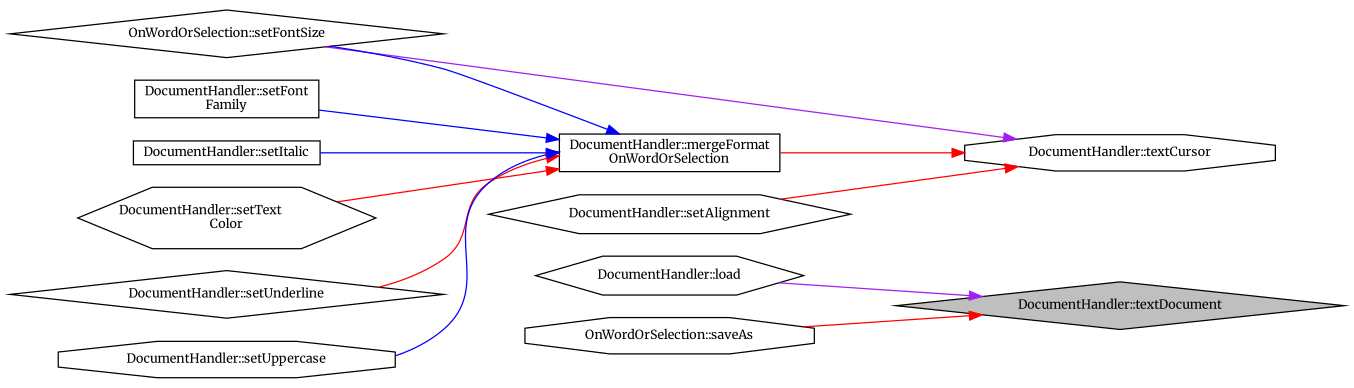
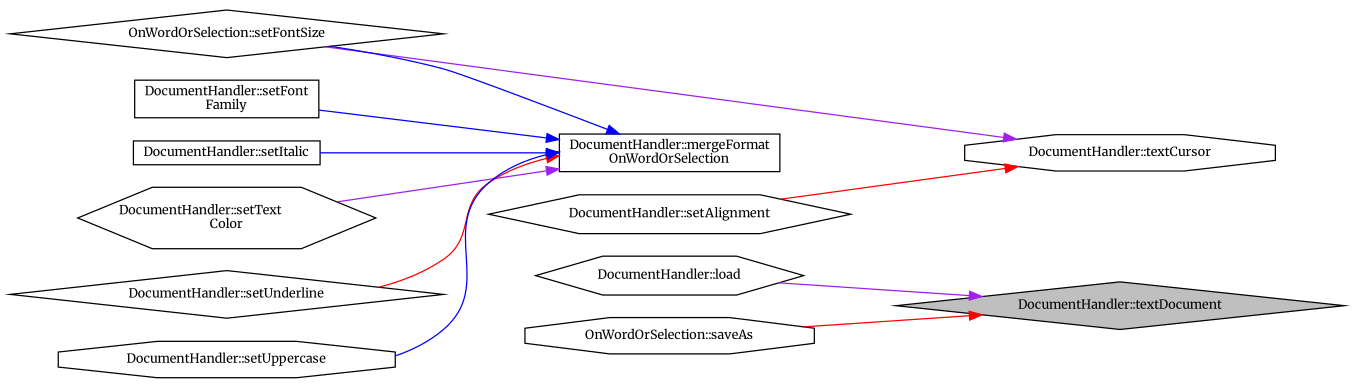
edge "DocumentHandler::mergeFormat OnWordOrSelection" -> "DocumentHandler::textCursor": removed
edge "DocumentHandler::setText Color" -> "DocumentHandler::mergeFormat OnWordOrSelection": color red -> purple
